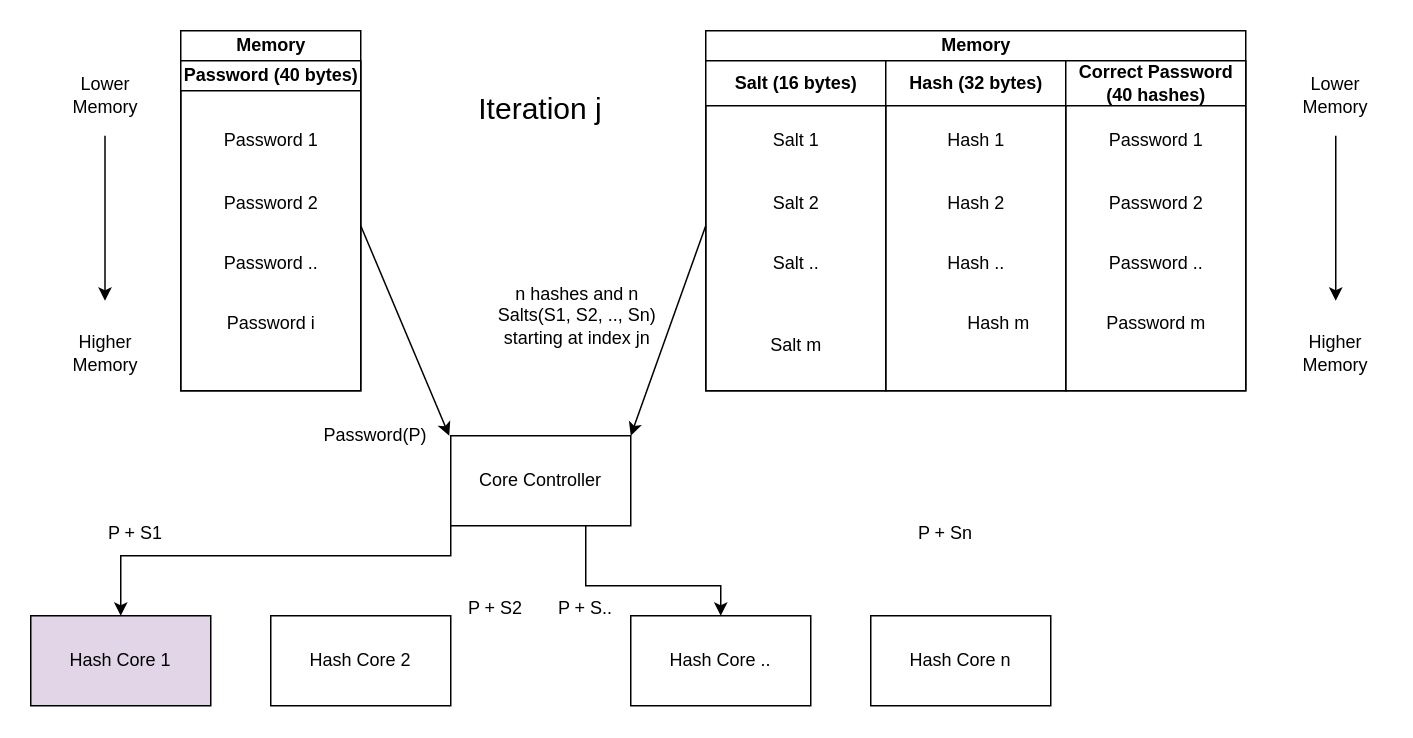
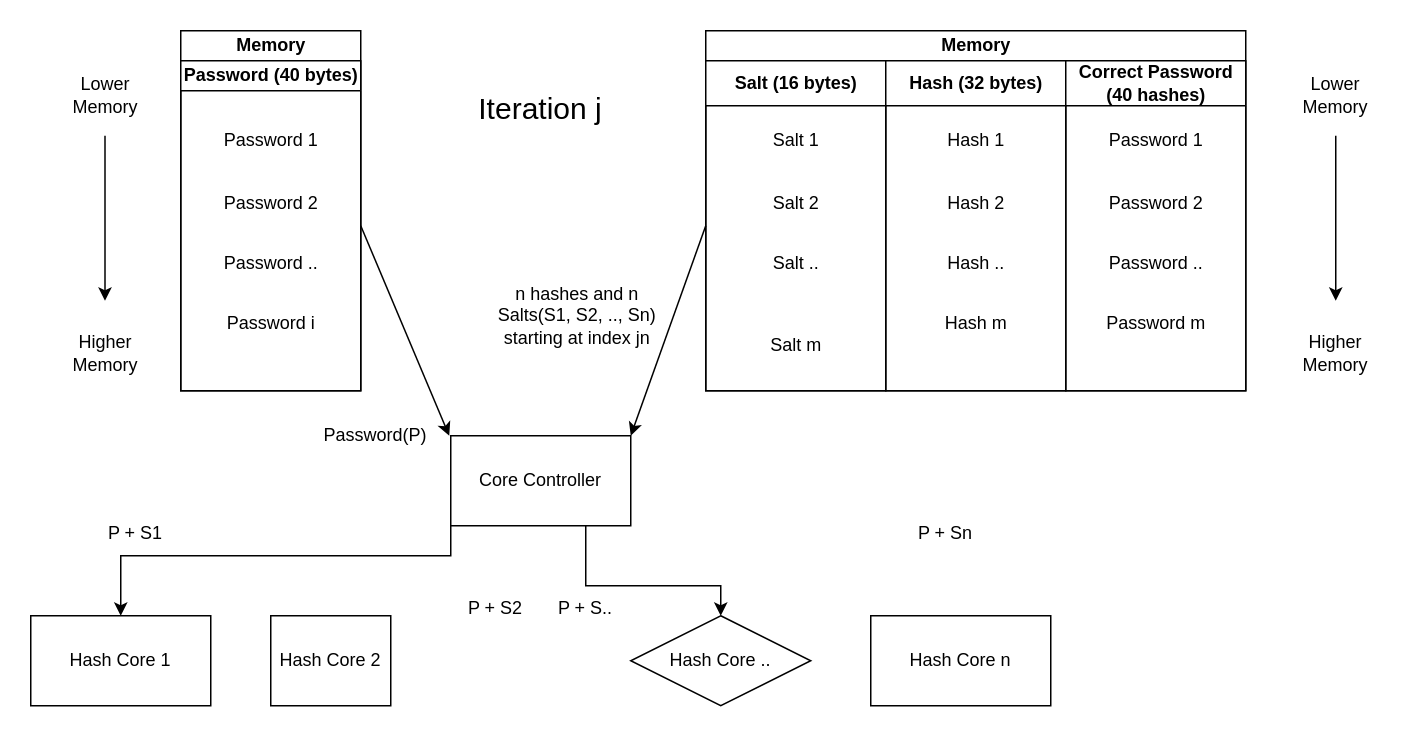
node "Hash m": moved (998, 323) -> (976, 323)
node "Hash Core 1": fillcolor #e1d5e7 -> #ffffff
node "Hash Core 2": size 180x90 -> 120x90
node "Hash Core ..": shape rectangle -> diamond
